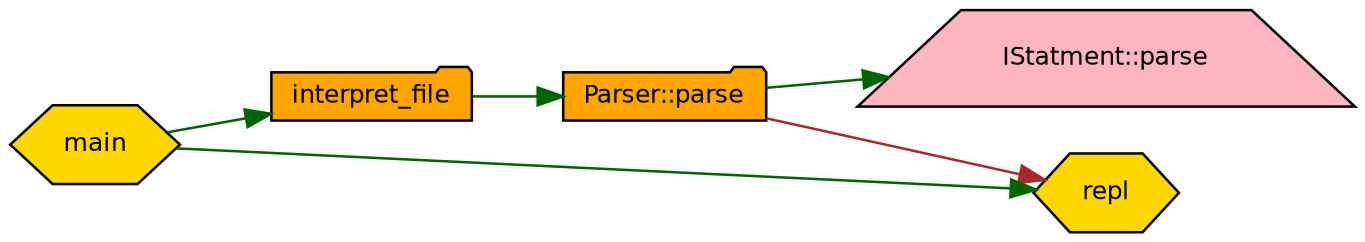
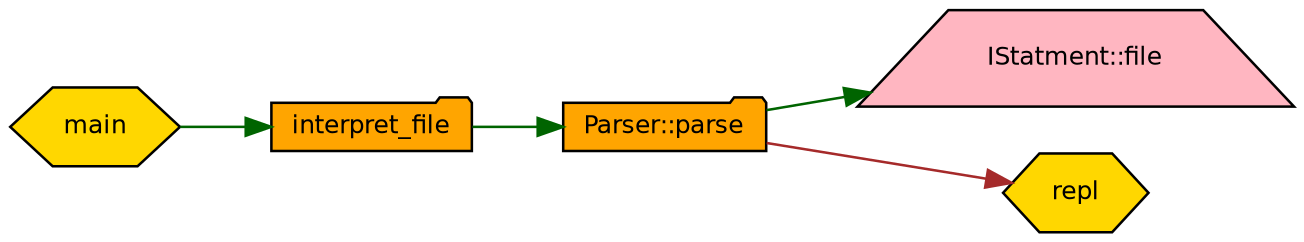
node "IStatment::parse": label "IStatment::parse" -> "IStatment::file"
edge "main" -> "repl": removed
